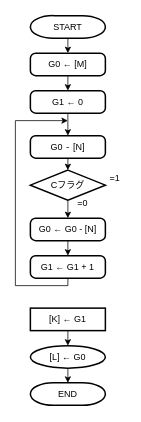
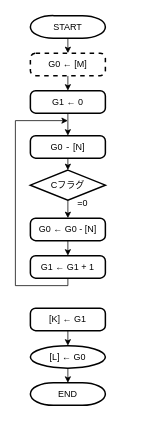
node "G0 ← [M]": style solid -> dashed
node "=1": removed
node "[K] ← G1": shape rectangle -> rounded rectangle
